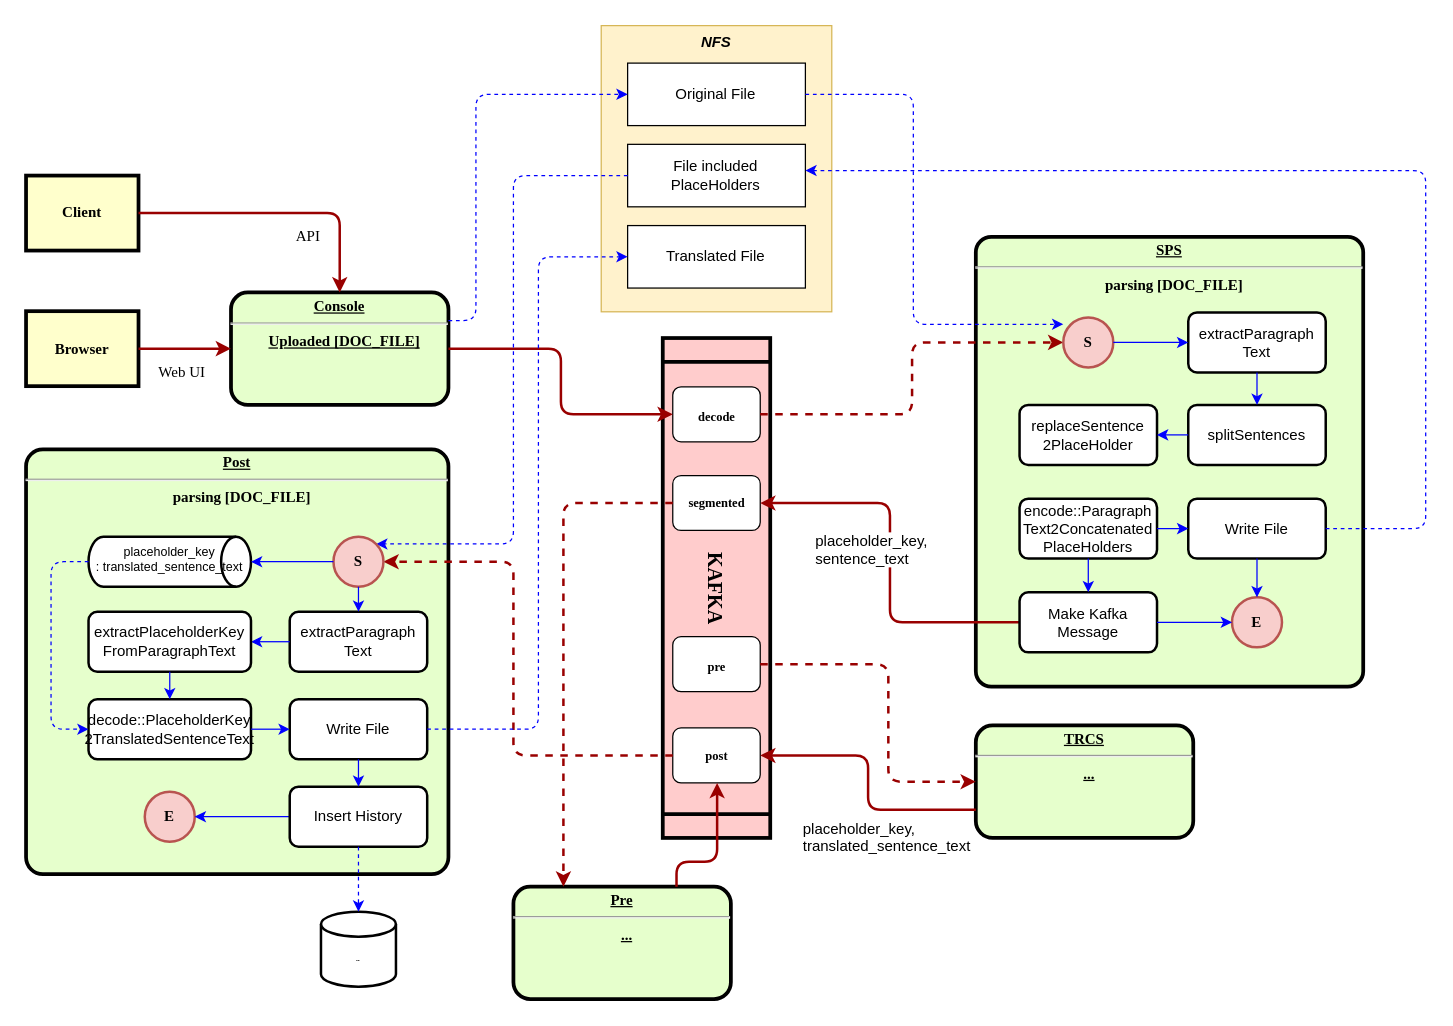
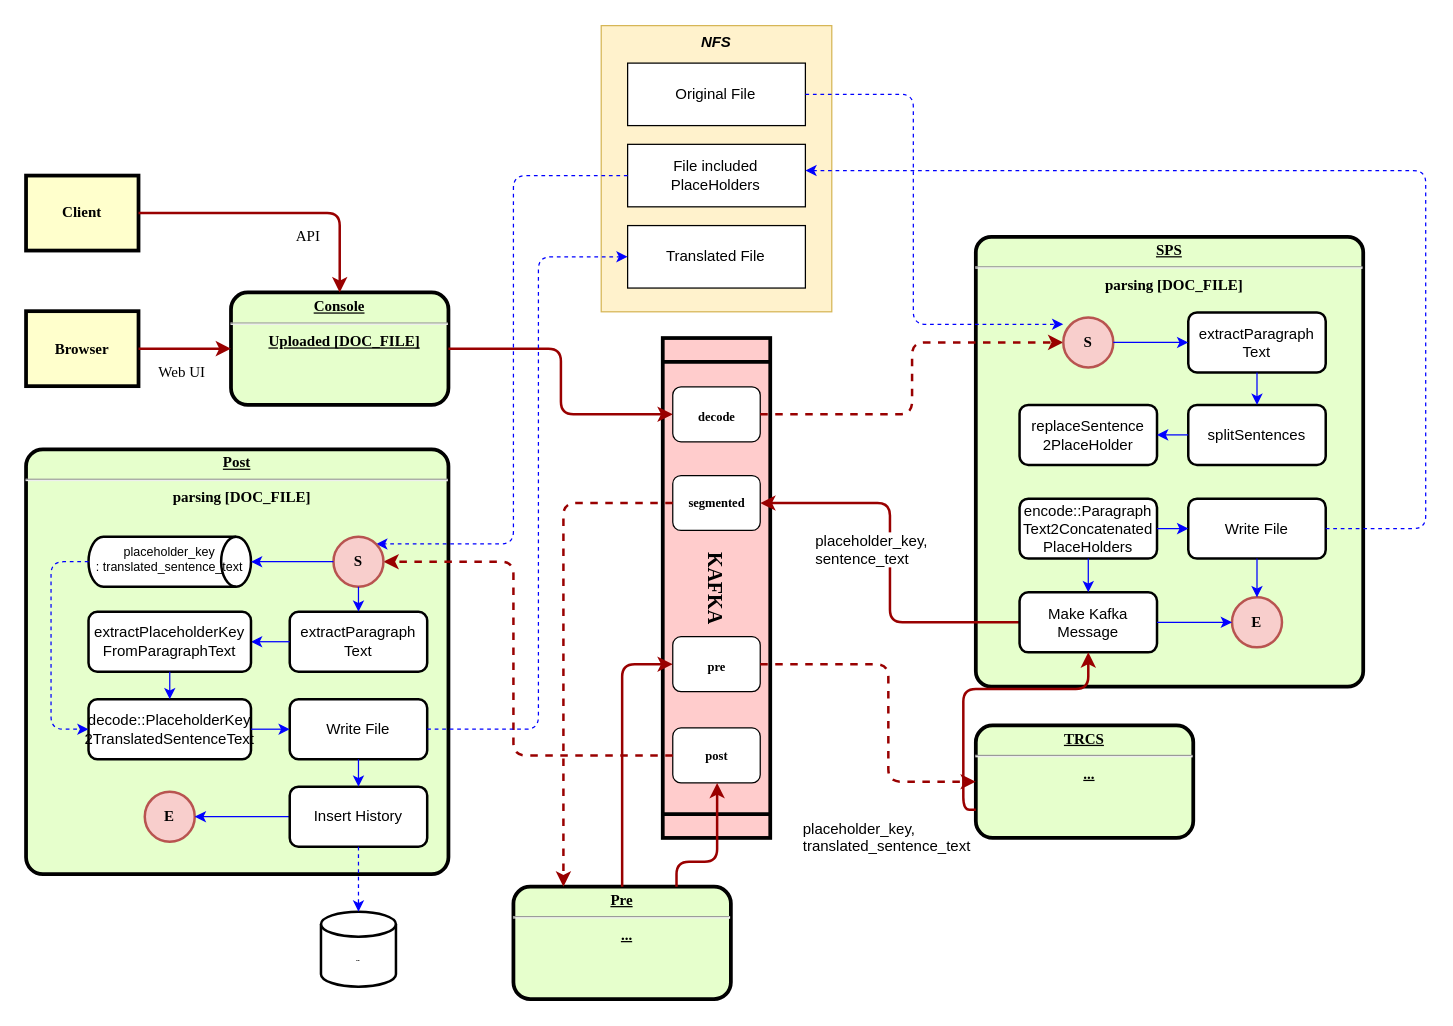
edge "Console Uploaded [DOC_FILE]" -> "Original File": removed
edge "Pre ..." -> "pre": added
edge "TRCS ..." -> "post": now "TRCS ..." -> "Make Kafka Message"
